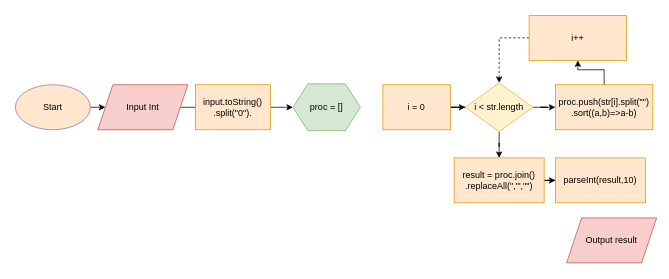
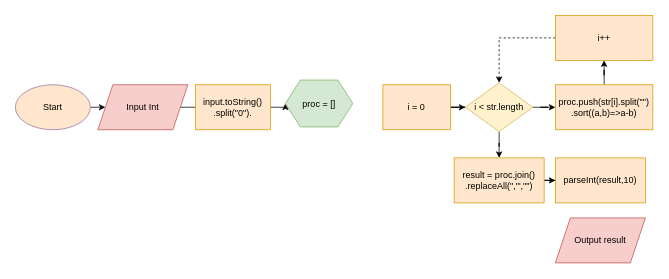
node "i++": moved (578, 38) -> (604, 38)
node "proc = []": moved (327, 107) -> (319, 104)
node "Output result": moved (612, 240) -> (600, 240)
